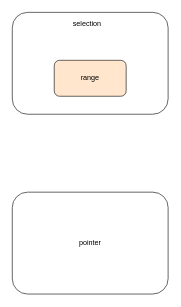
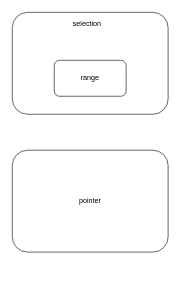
node "range": fillcolor #ffe6cc -> #ffffff
node "pointer": moved (90, 243) -> (90, 201)
